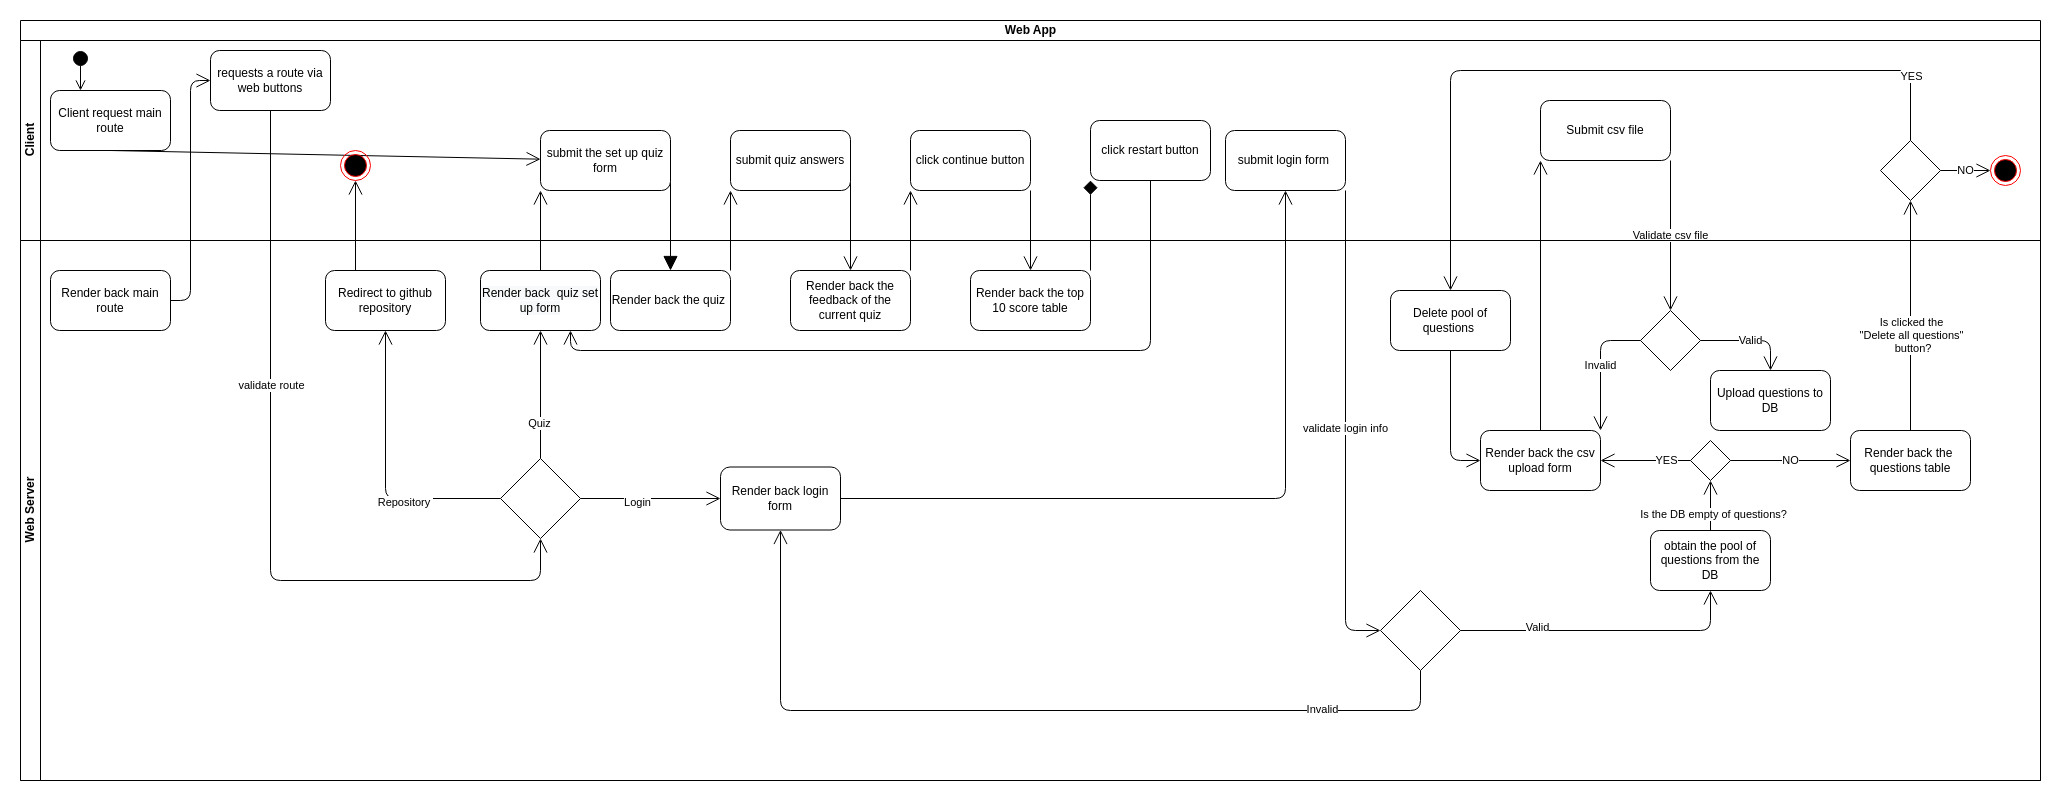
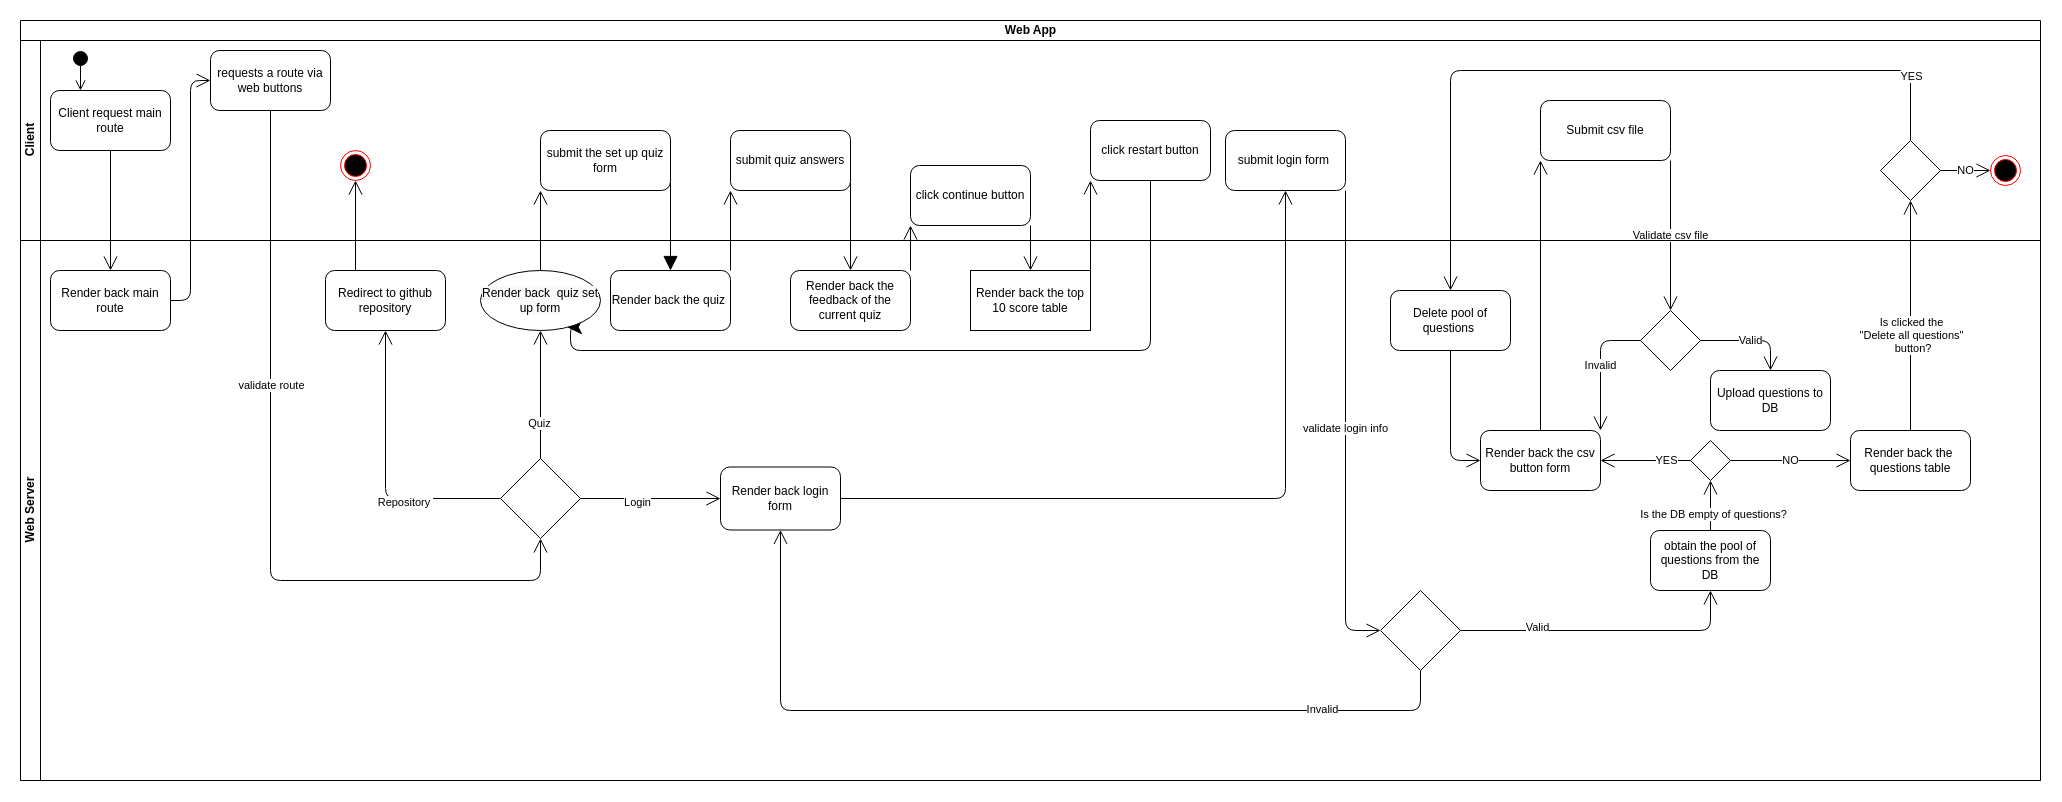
edge "Client request main route" -> "submit the set up quiz form": now "Client request main route" -> "Render back main route"
node "click continue button": moved (971, 161) -> (971, 196)
edge "Render back the top 10 score table" -> "click restart button": arrowhead diamond -> open
node "Render back quiz set up form": shape rounded rectangle -> ellipse
node "Render back the top 10 score table": shape rounded rectangle -> rectangle
edge "click restart button" -> "Render back quiz set up form": arrowhead open -> classic
node "Render back the csv upload form": label "Render back the csv upload form" -> "Render back the csv button form"
